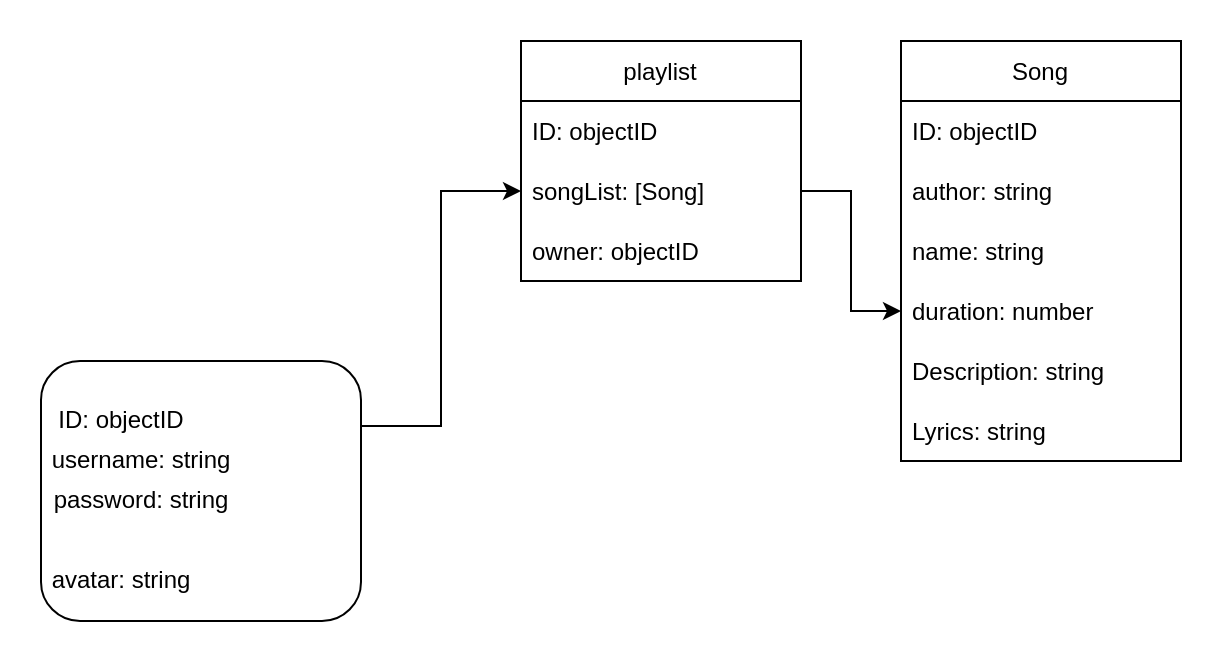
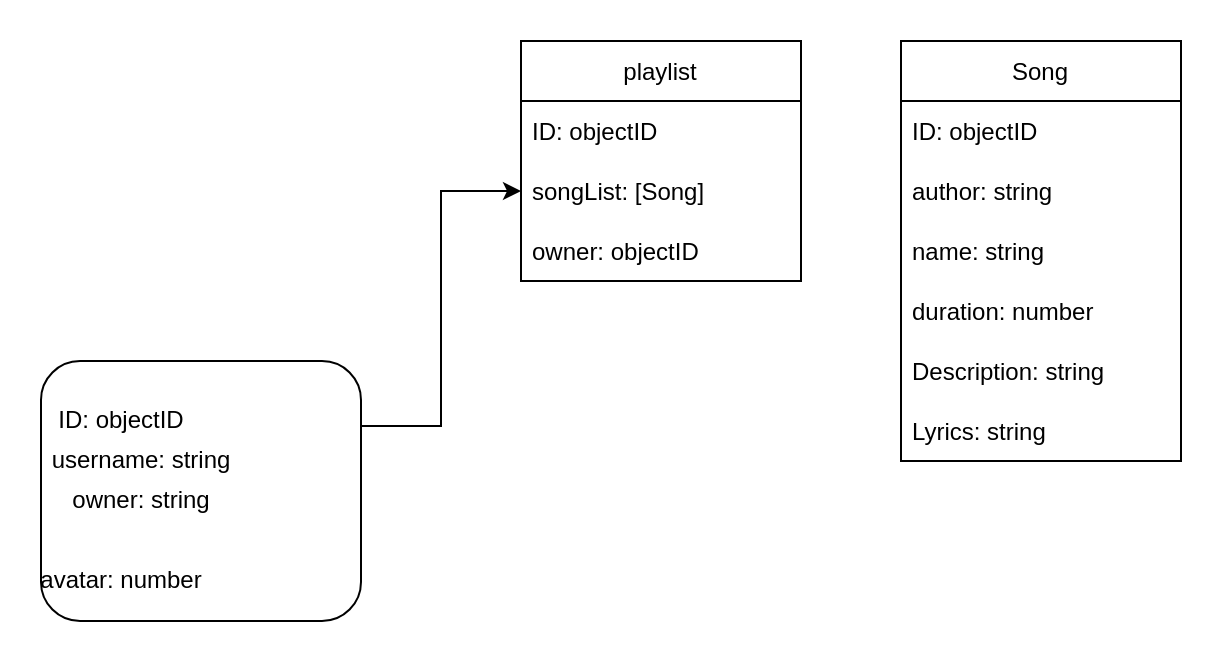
edge "songList: [Song]" -> "duration: number": removed
node "password: string": label "password: string" -> "owner: string"
node "avatar: string": label "avatar: string" -> "avatar: number"
